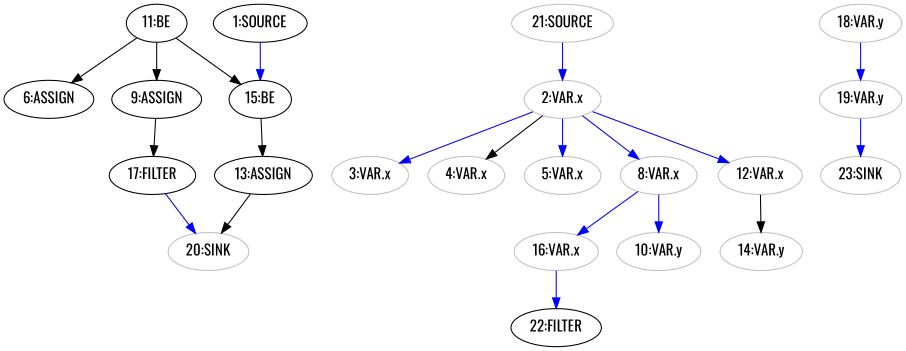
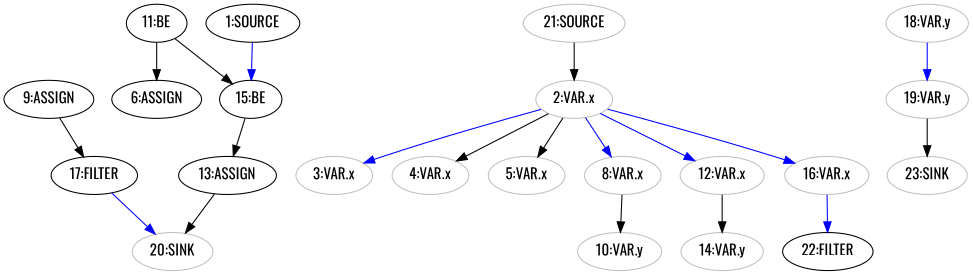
edge "11:BE" -> "9:ASSIGN": removed
edge "21:SOURCE" -> "2:VAR.x": color blue -> black
edge "2:VAR.x" -> "5:VAR.x": color blue -> black
edge "19:VAR.y" -> "23:SINK": color blue -> black
edge "8:VAR.x" -> "10:VAR.y": color blue -> black
edge "8:VAR.x" -> "16:VAR.x": now "2:VAR.x" -> "16:VAR.x"
